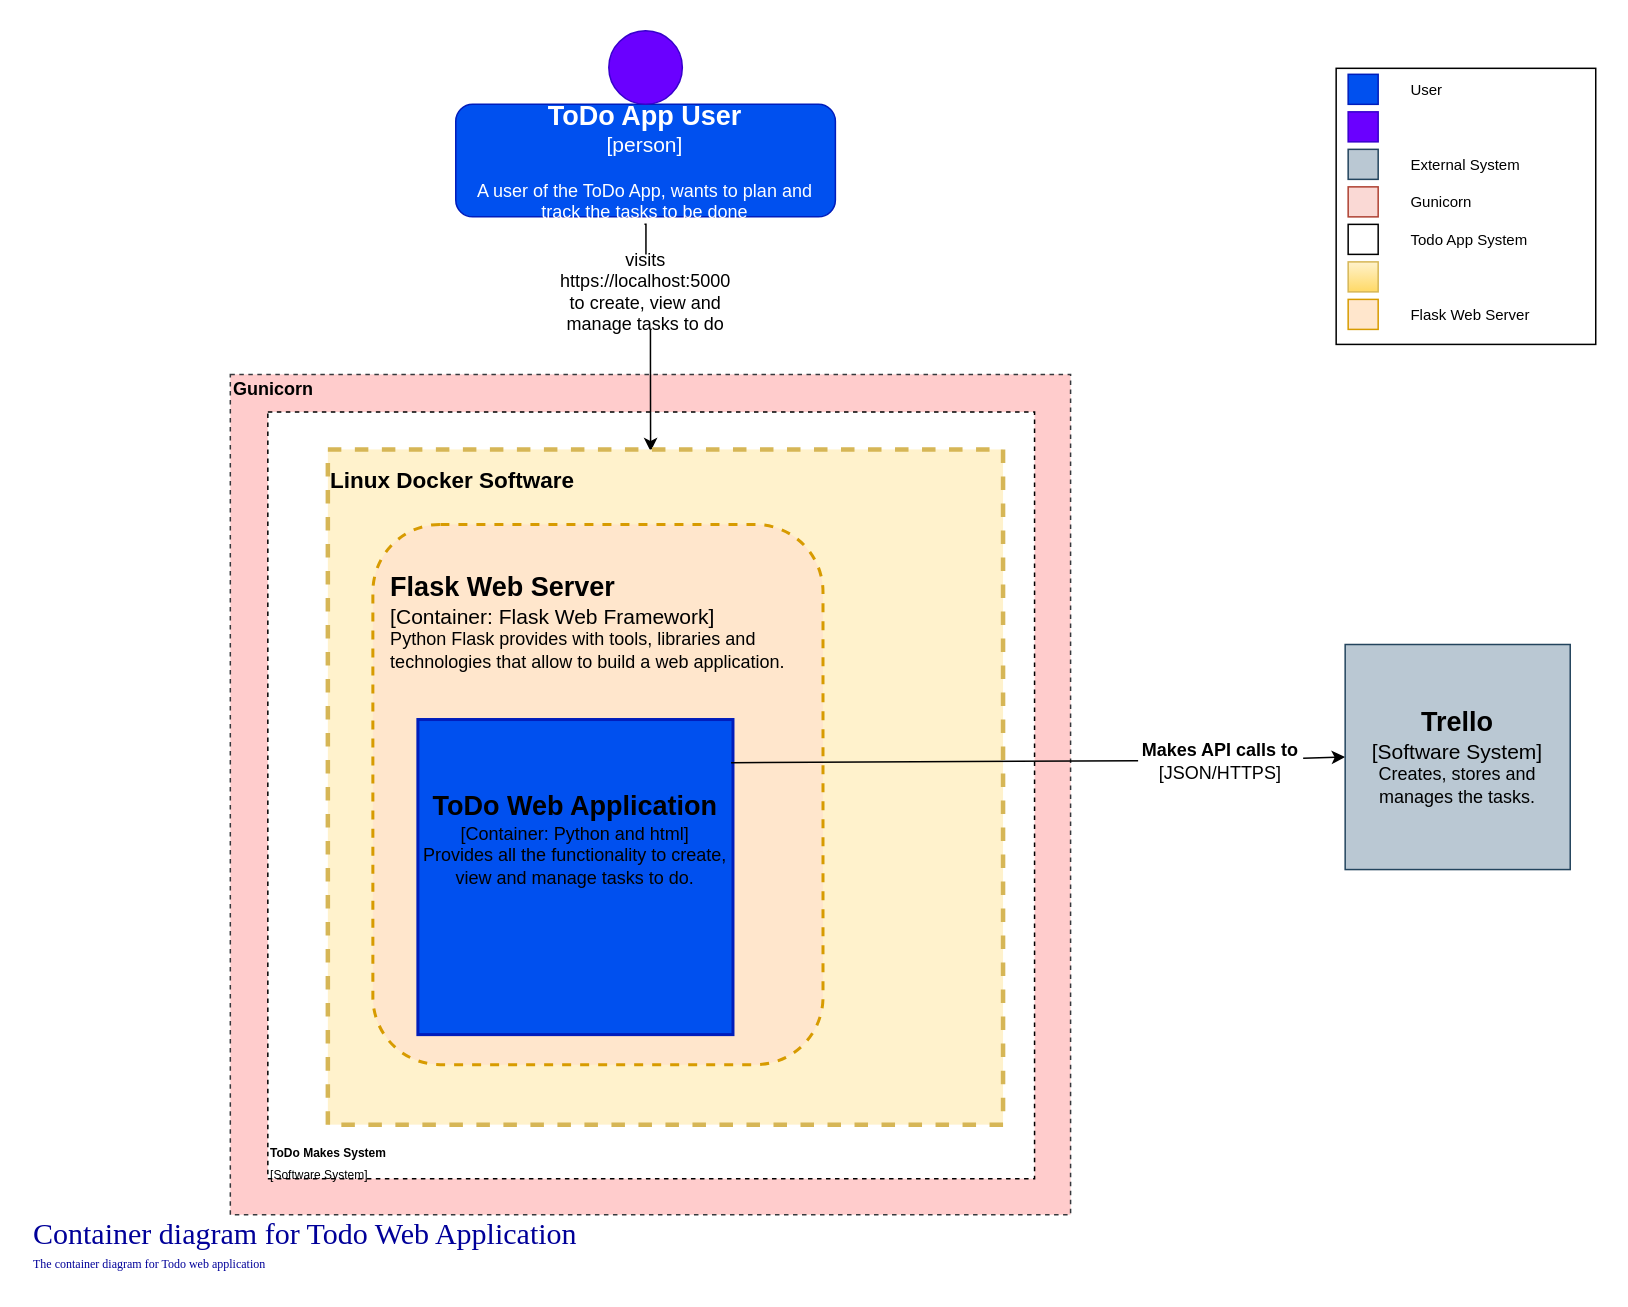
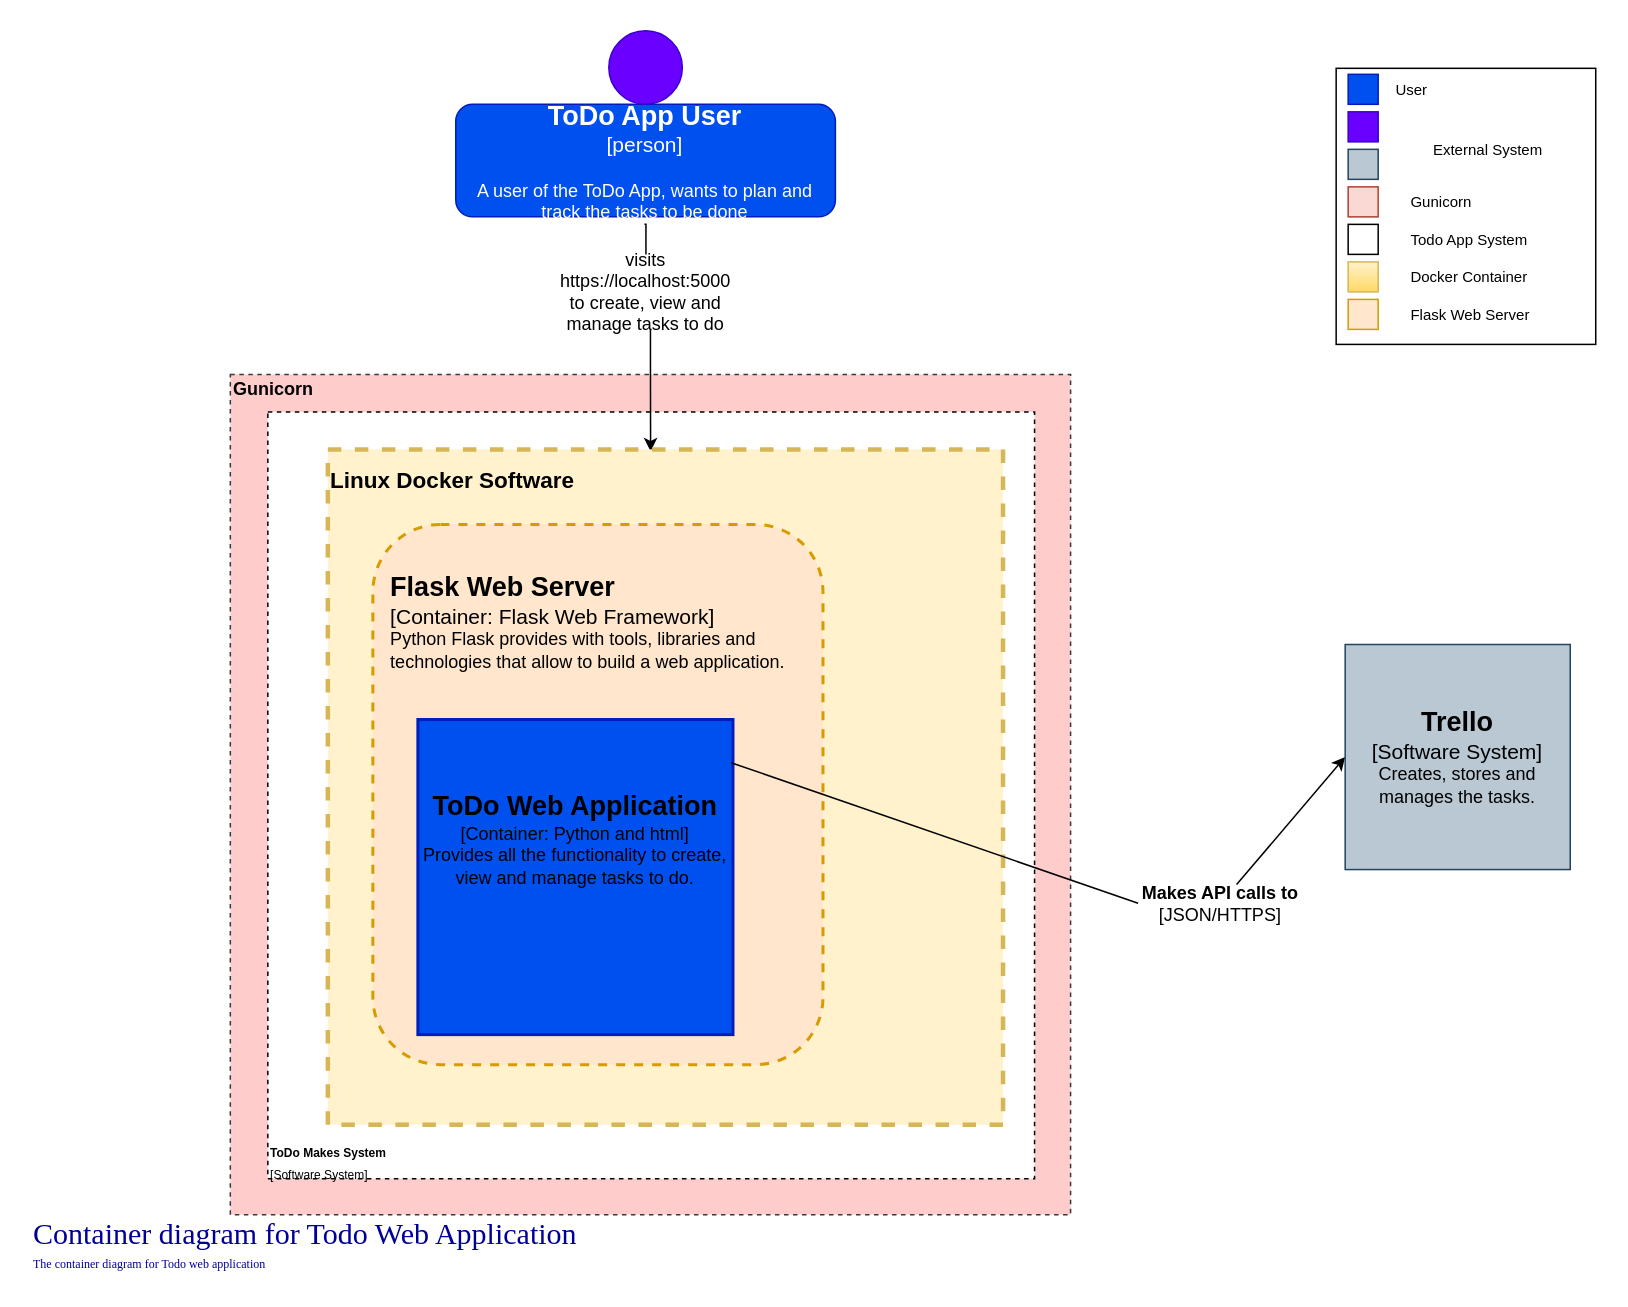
node "User": moved (1445, 89) -> (1430, 89)
node "External System": moved (1468, 164) -> (1490, 149)
node "Docker Container": added
node "Makes API calls to [JSON/HTTPS]": moved (1220, 761) -> (1220, 903)
